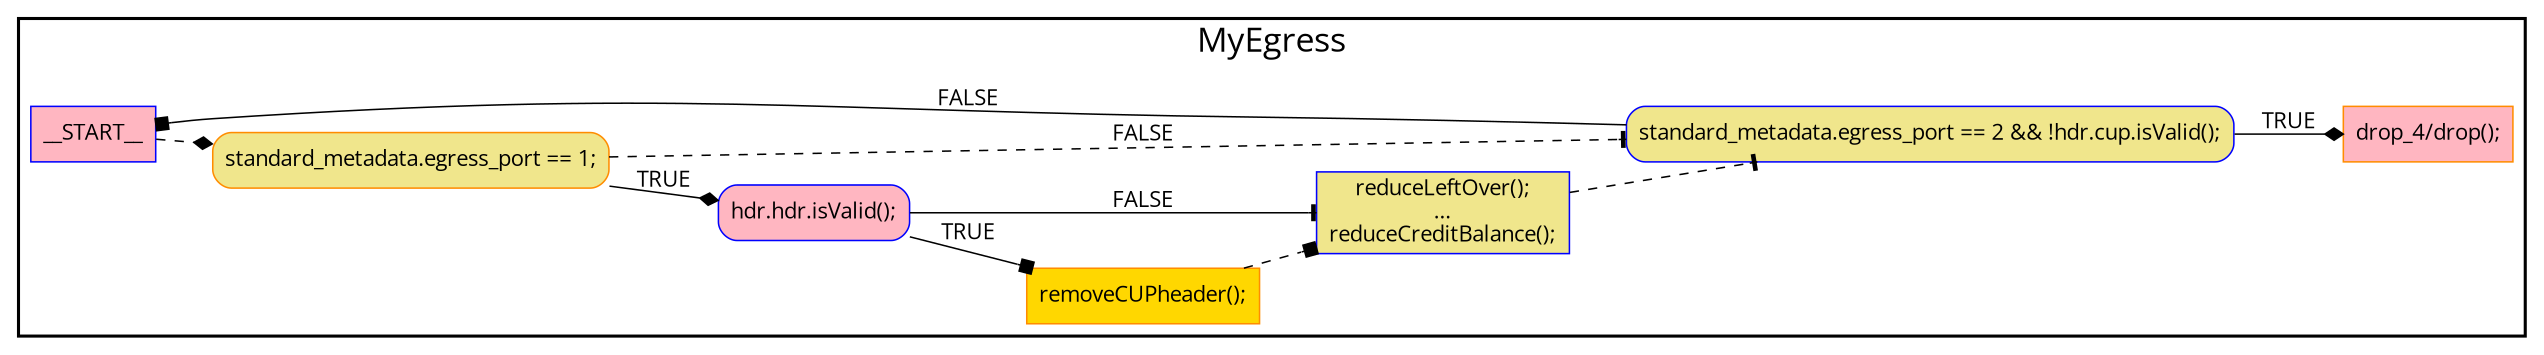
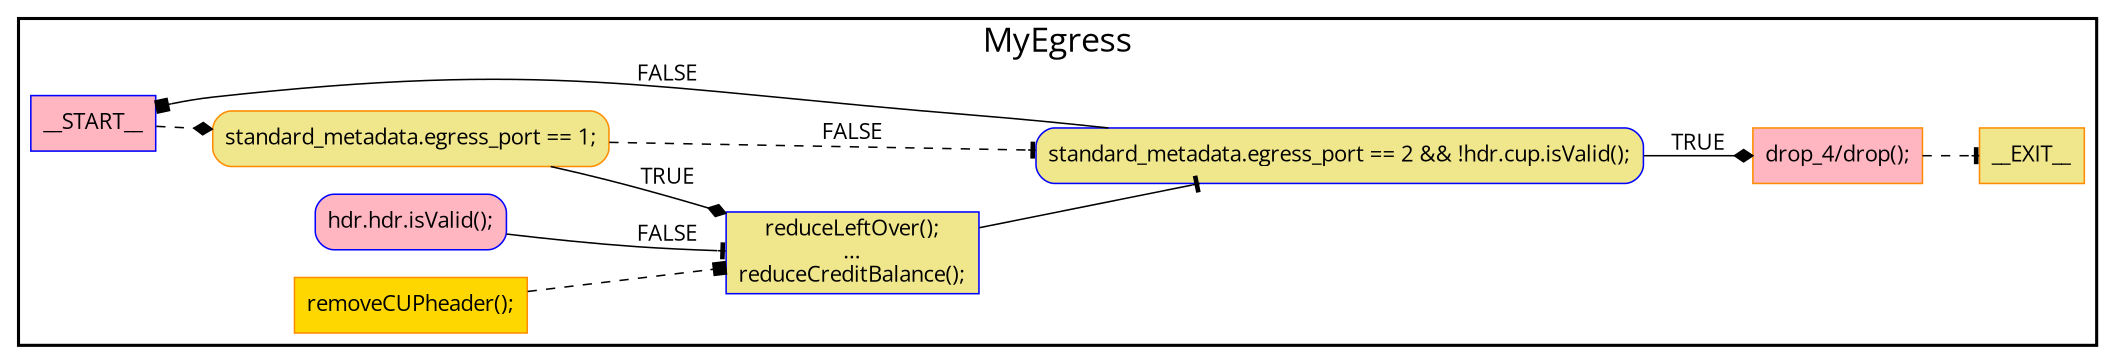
node "__EXIT__": added
edge "reduceLeftOver(); ... reduceCreditBalance();" -> "standard_metadata.egress_port == 2 && !hdr.cup.isValid();": style dashed -> solid
edge "standard_metadata.egress_port == 1;" -> "hdr.hdr.isValid();": now "standard_metadata.egress_port == 1;" -> "reduceLeftOver(); ... reduceCreditBalance();"
edge "hdr.hdr.isValid();" -> "removeCUPheader();": removed, label "TRUE"
